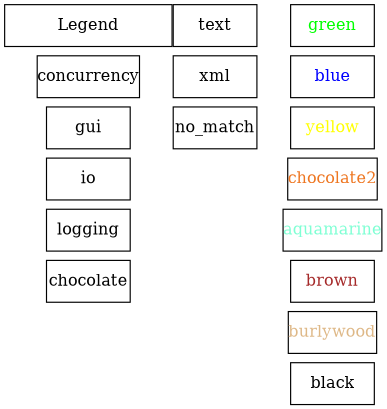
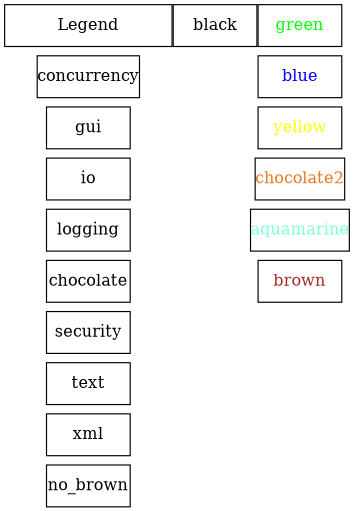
node "no_match": label "no_match" -> "no_brown"
node "security": added
node "burlywood": removed
